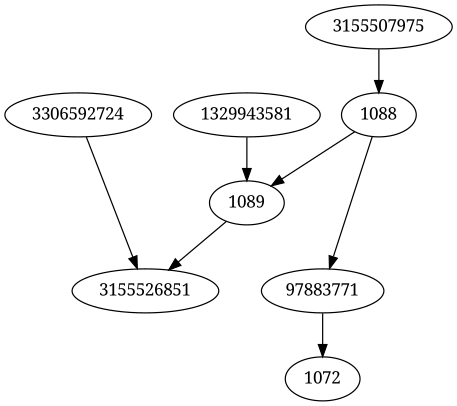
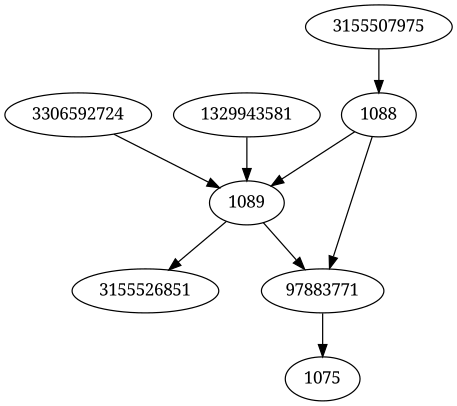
edge "3306592724" -> "3155526851": now "3306592724" -> "1089"
edge "1089" -> "97883771": added
node "1072": label "1072" -> "1075"
